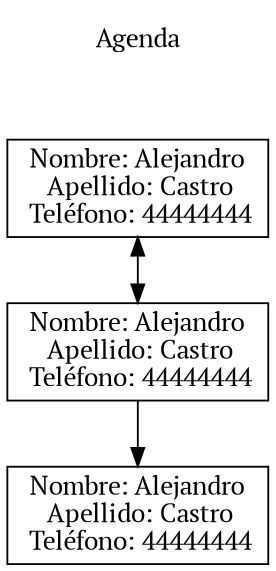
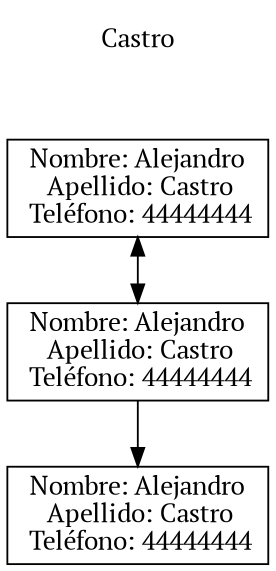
node "Agenda": label "Agenda" -> "Castro"
